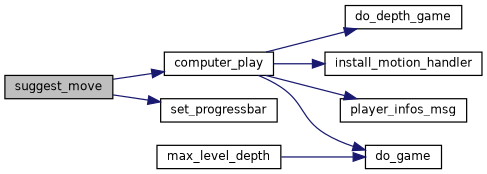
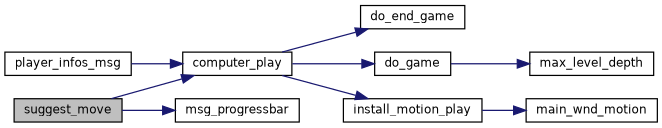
node "do_depth_game": label "do_depth_game" -> "do_end_game"
node "install_motion_handler": label "install_motion_handler" -> "install_motion_play"
edge "computer_play" -> "player_infos_msg": reversed
node "set_progressbar": label "set_progressbar" -> "msg_progressbar"
node "main_wnd_motion": added
edge "max_level_depth" -> "do_game": reversed
